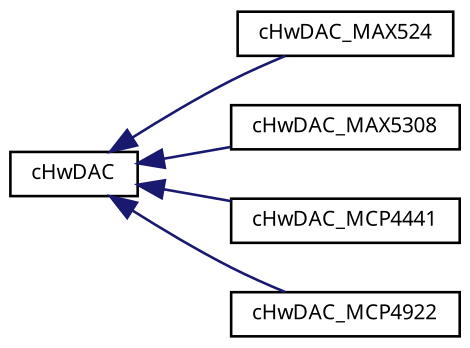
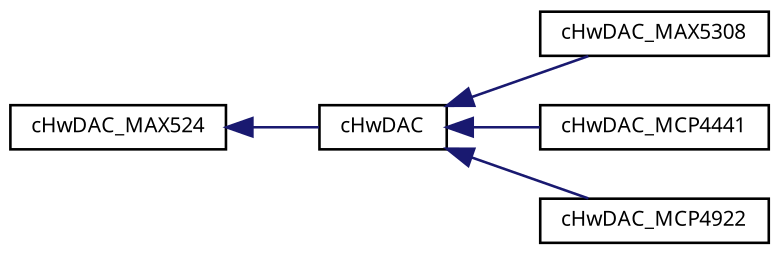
edge "cHwDAC_MAX524" -> "cHwDAC": reversed
